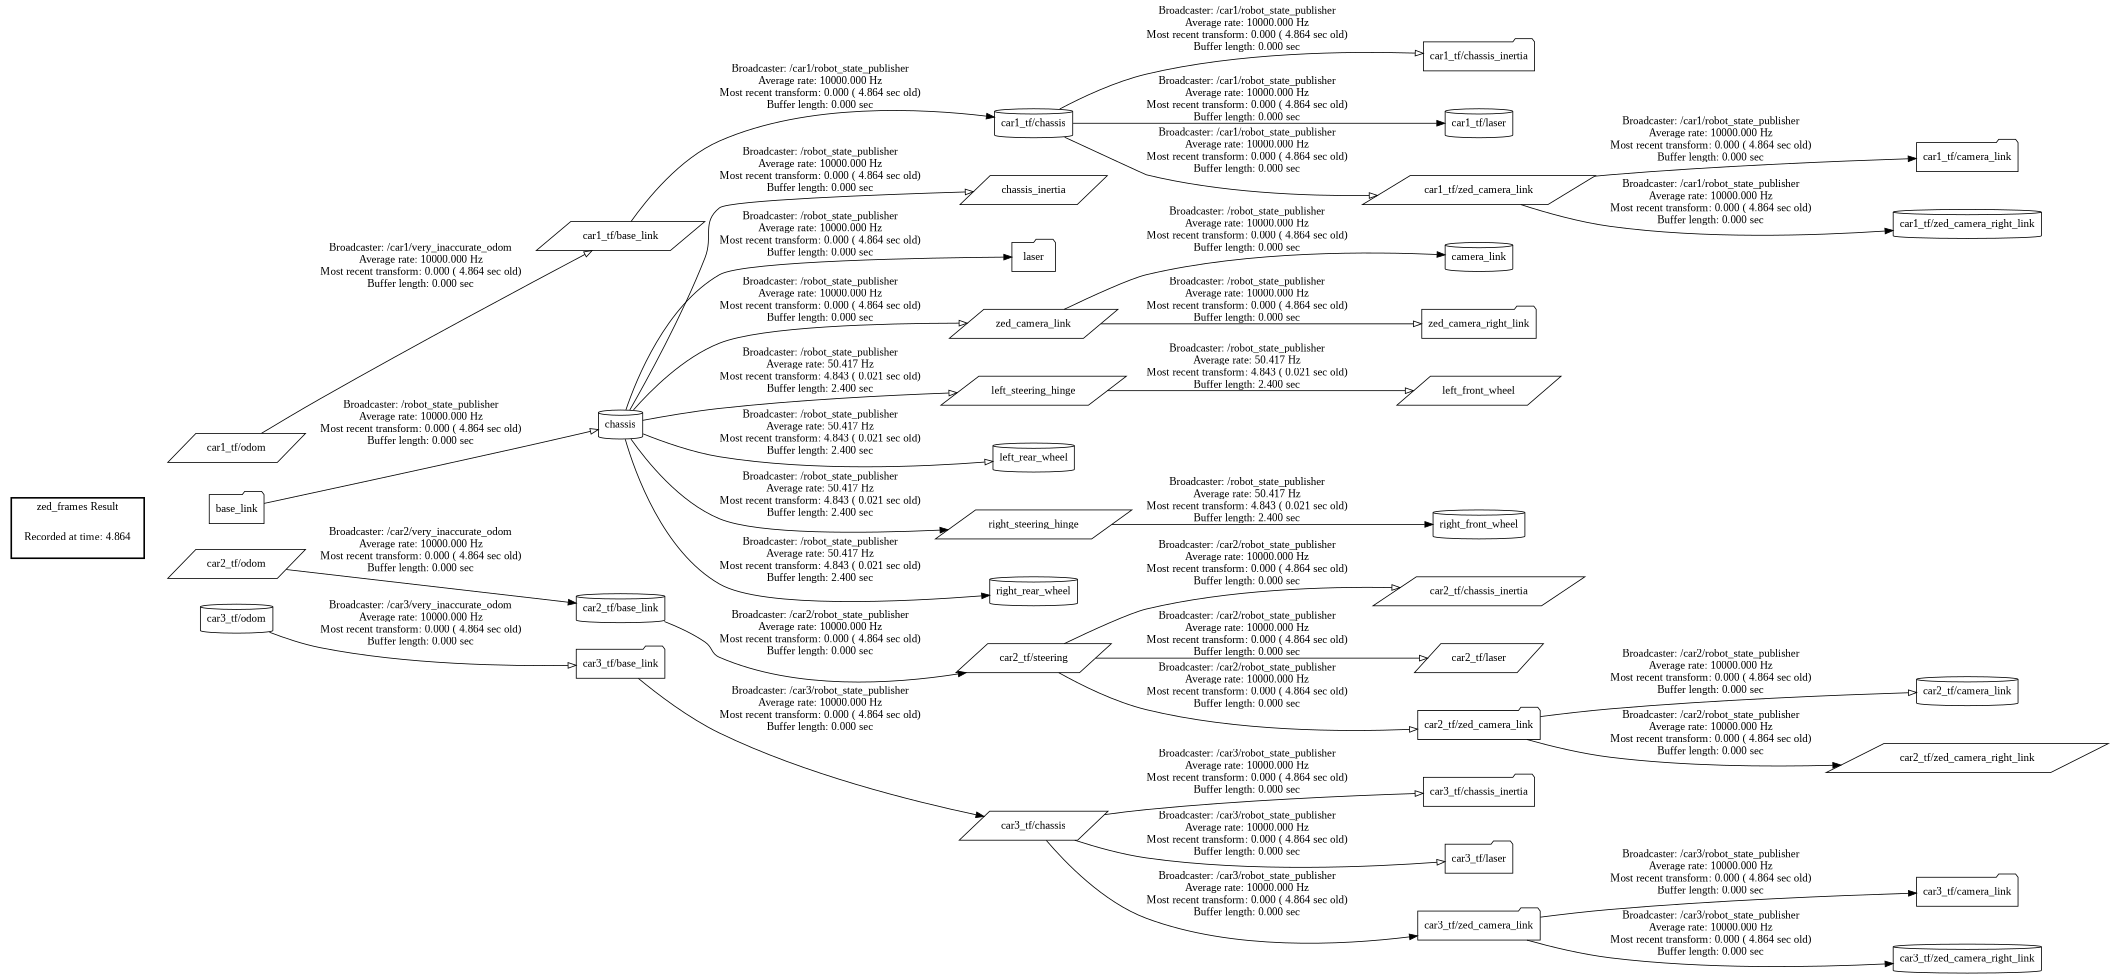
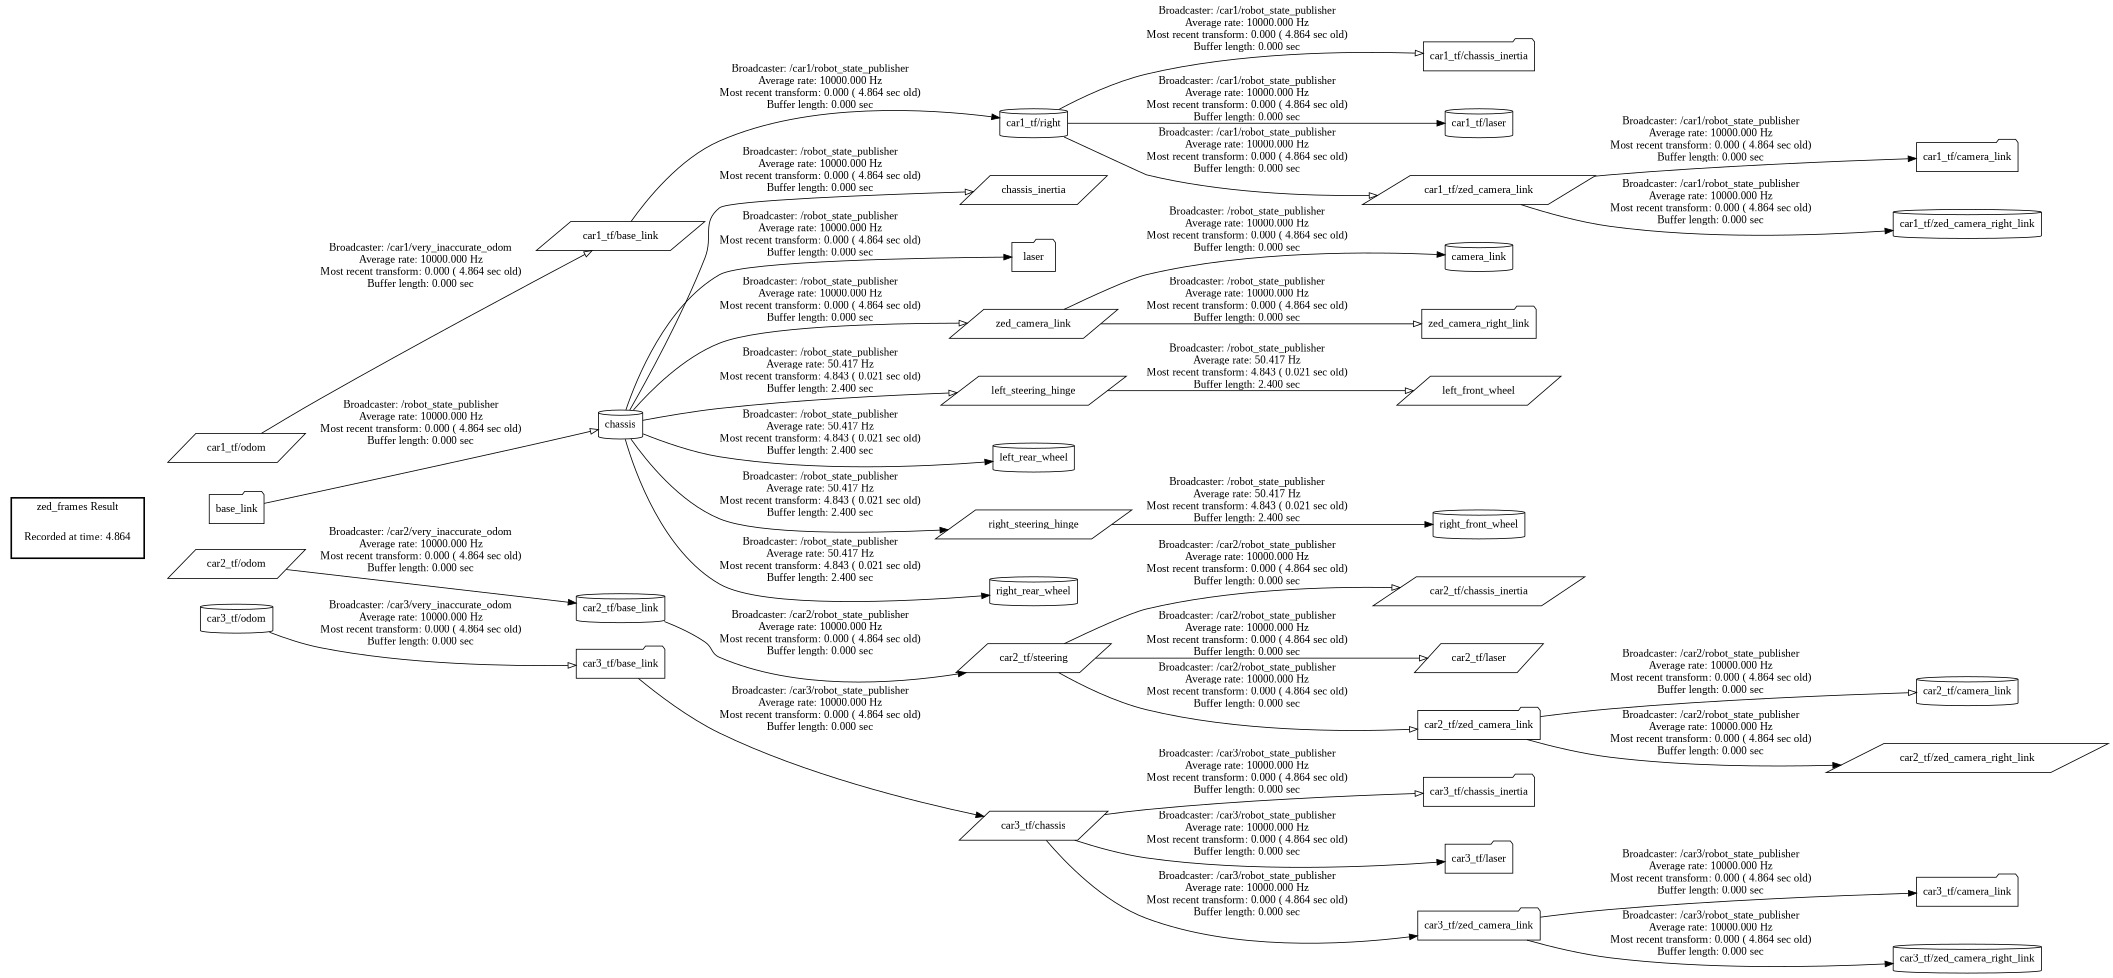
node "car1_tf/chassis": label "car1_tf/chassis" -> "car1_tf/right"
edge "chassis" -> "left_rear_wheel": arrowhead onormal -> normal
edge "car3_tf/chassis" -> "car3_tf/laser": arrowhead onormal -> normal
